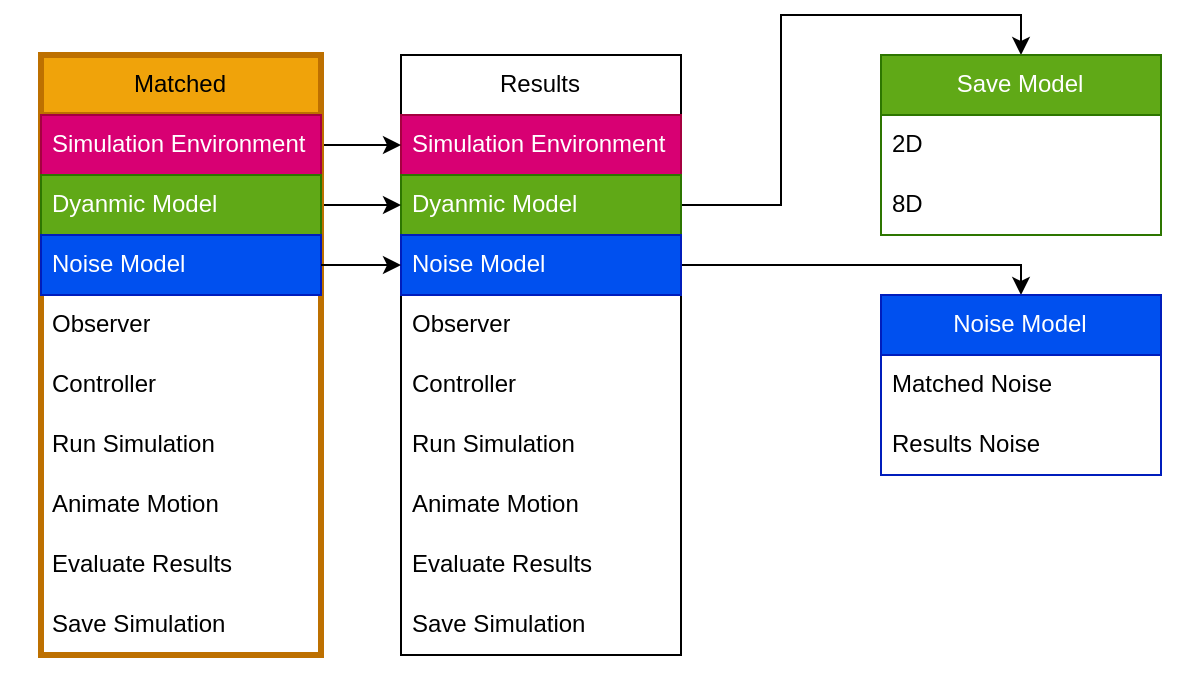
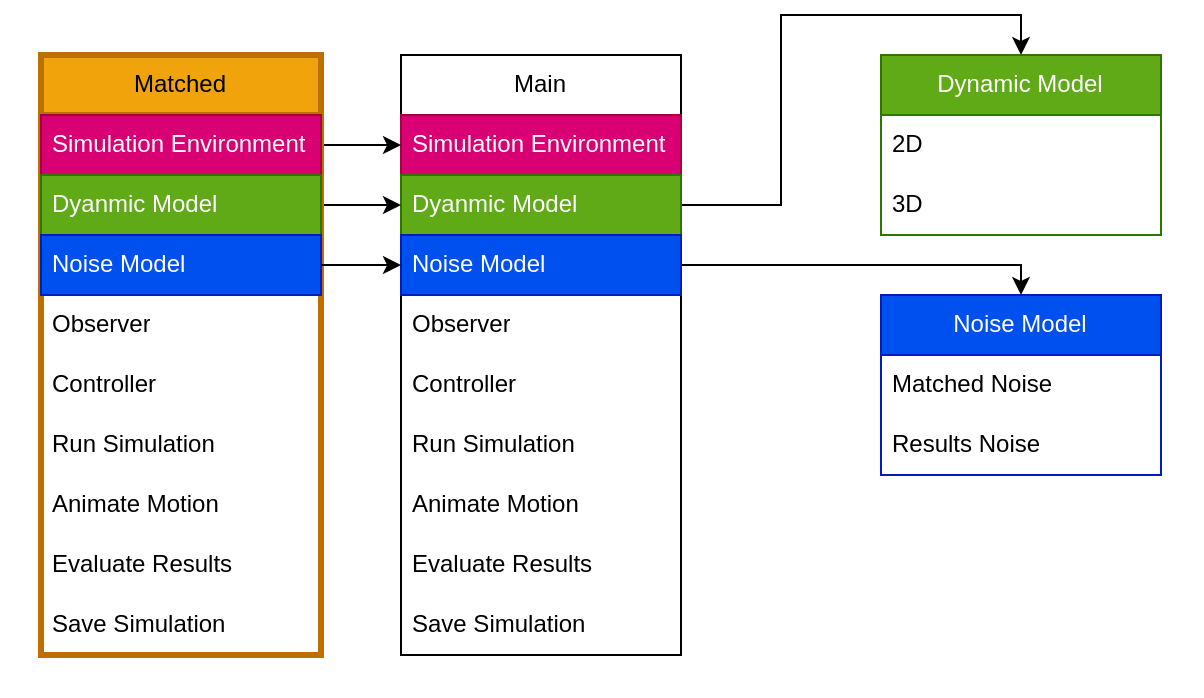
node "Results": label "Results" -> "Main"
node "Save Model": label "Save Model" -> "Dynamic Model"
node "8D": label "8D" -> "3D"
